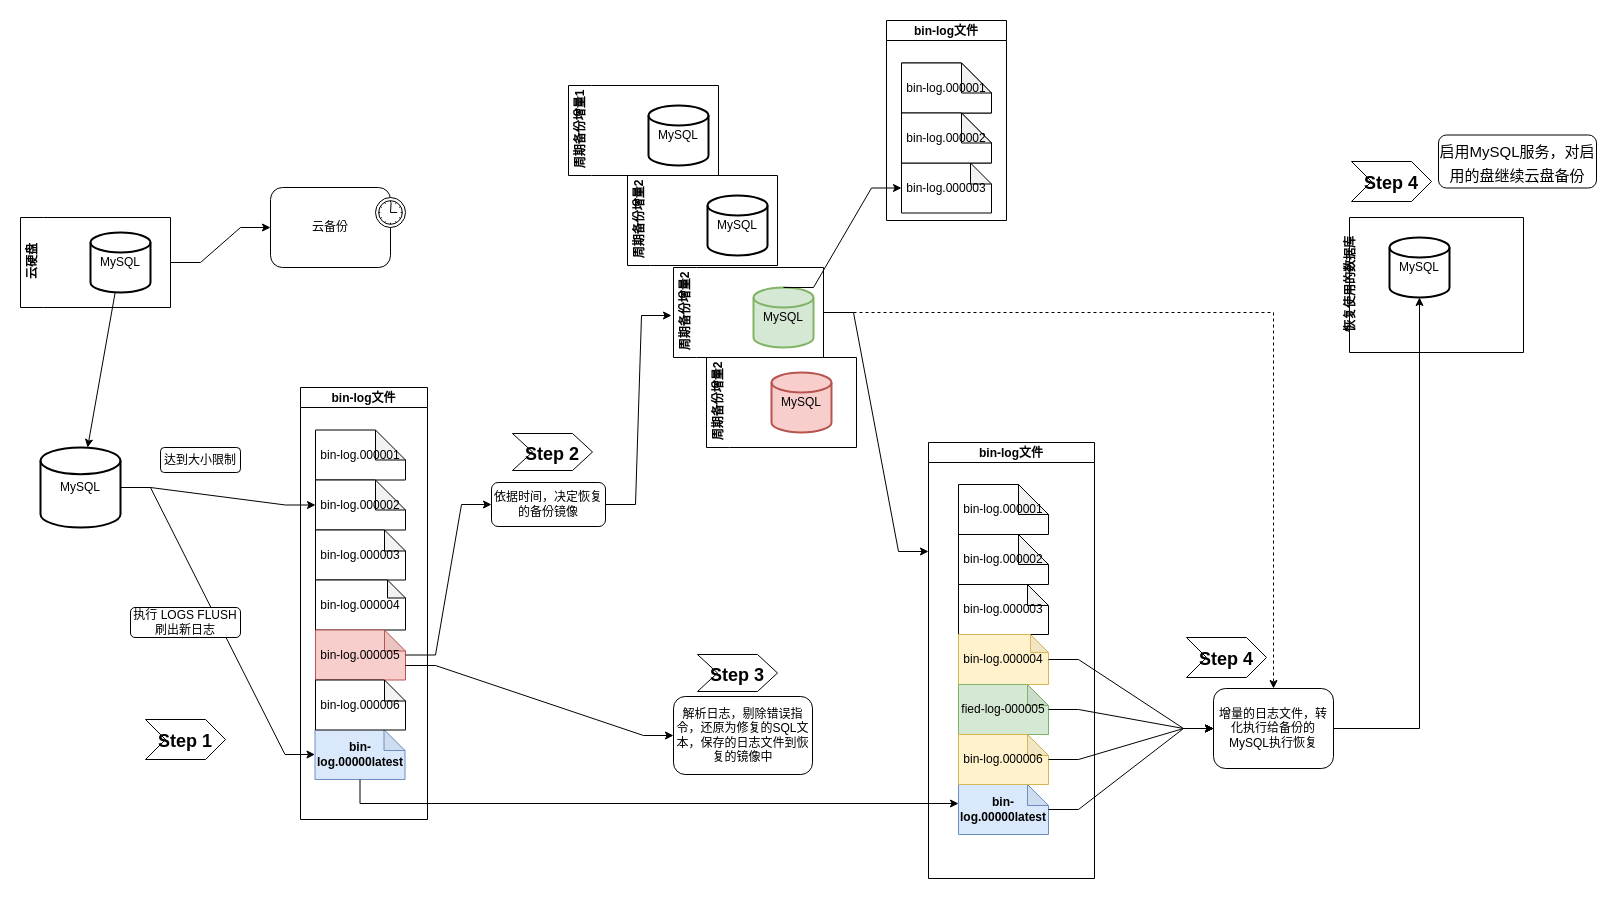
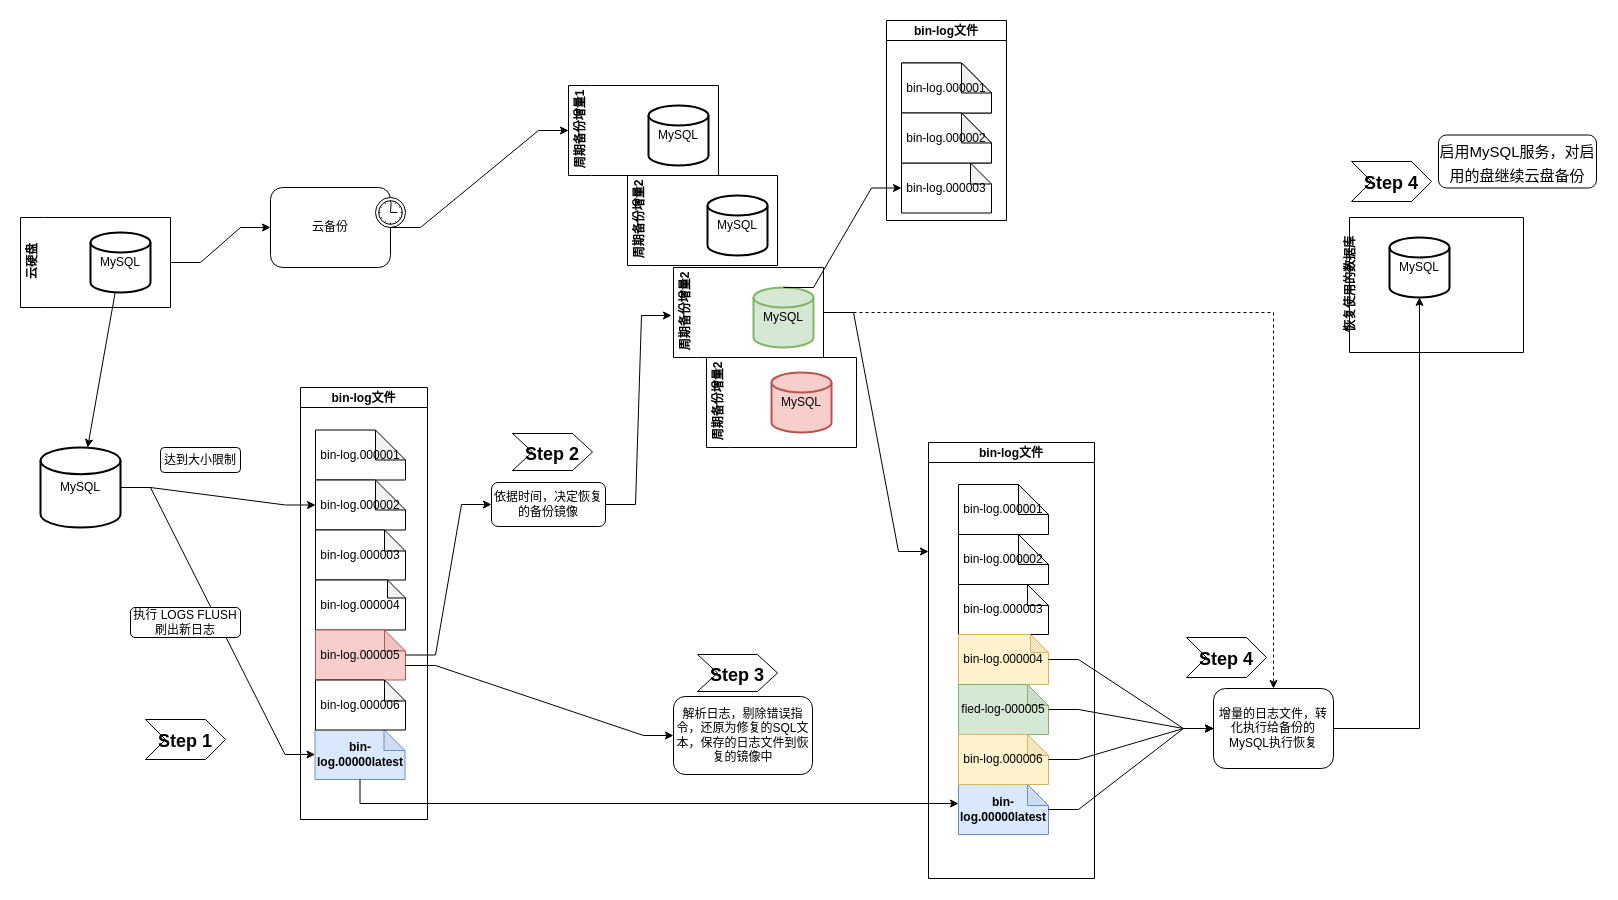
edge "云备份" -> "周期备份增量1": added
